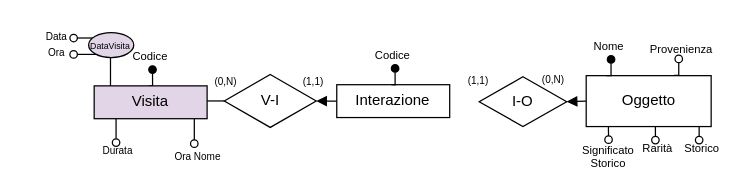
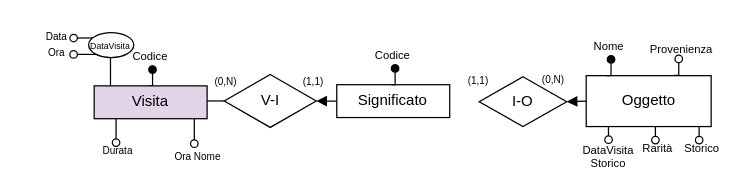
node "DataVisita": fillcolor #e1d5e7 -> #ffffff
node "Interazione": label "Interazione" -> "Significato"
node "Significato Storico": label "Significato Storico" -> "DataVisita Storico"
